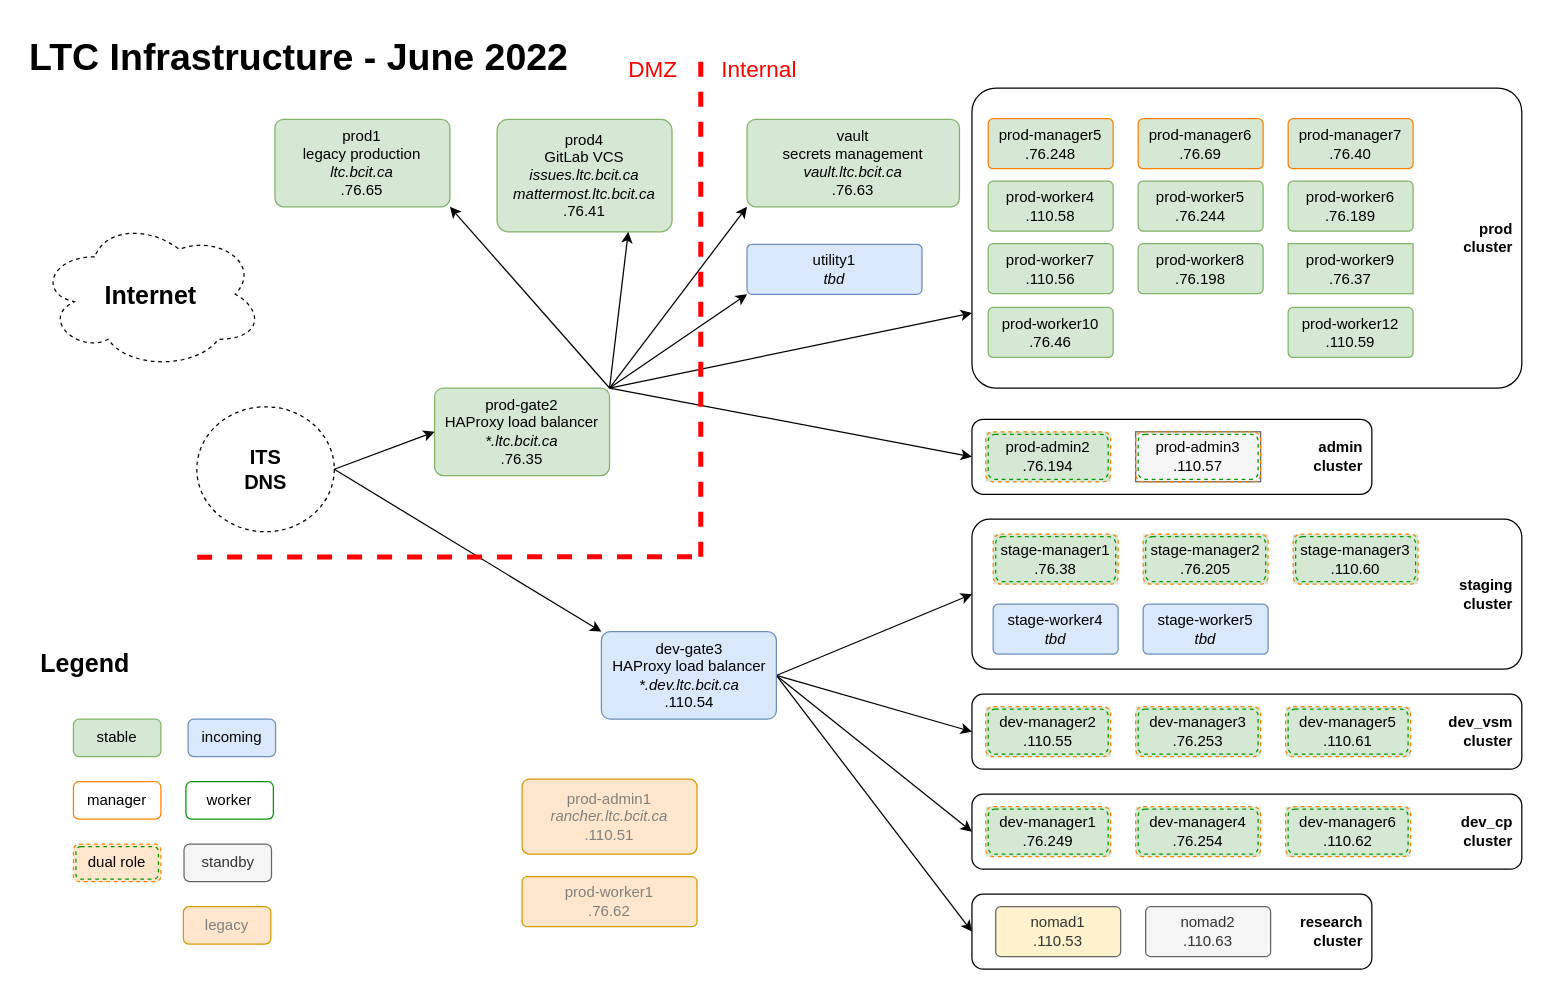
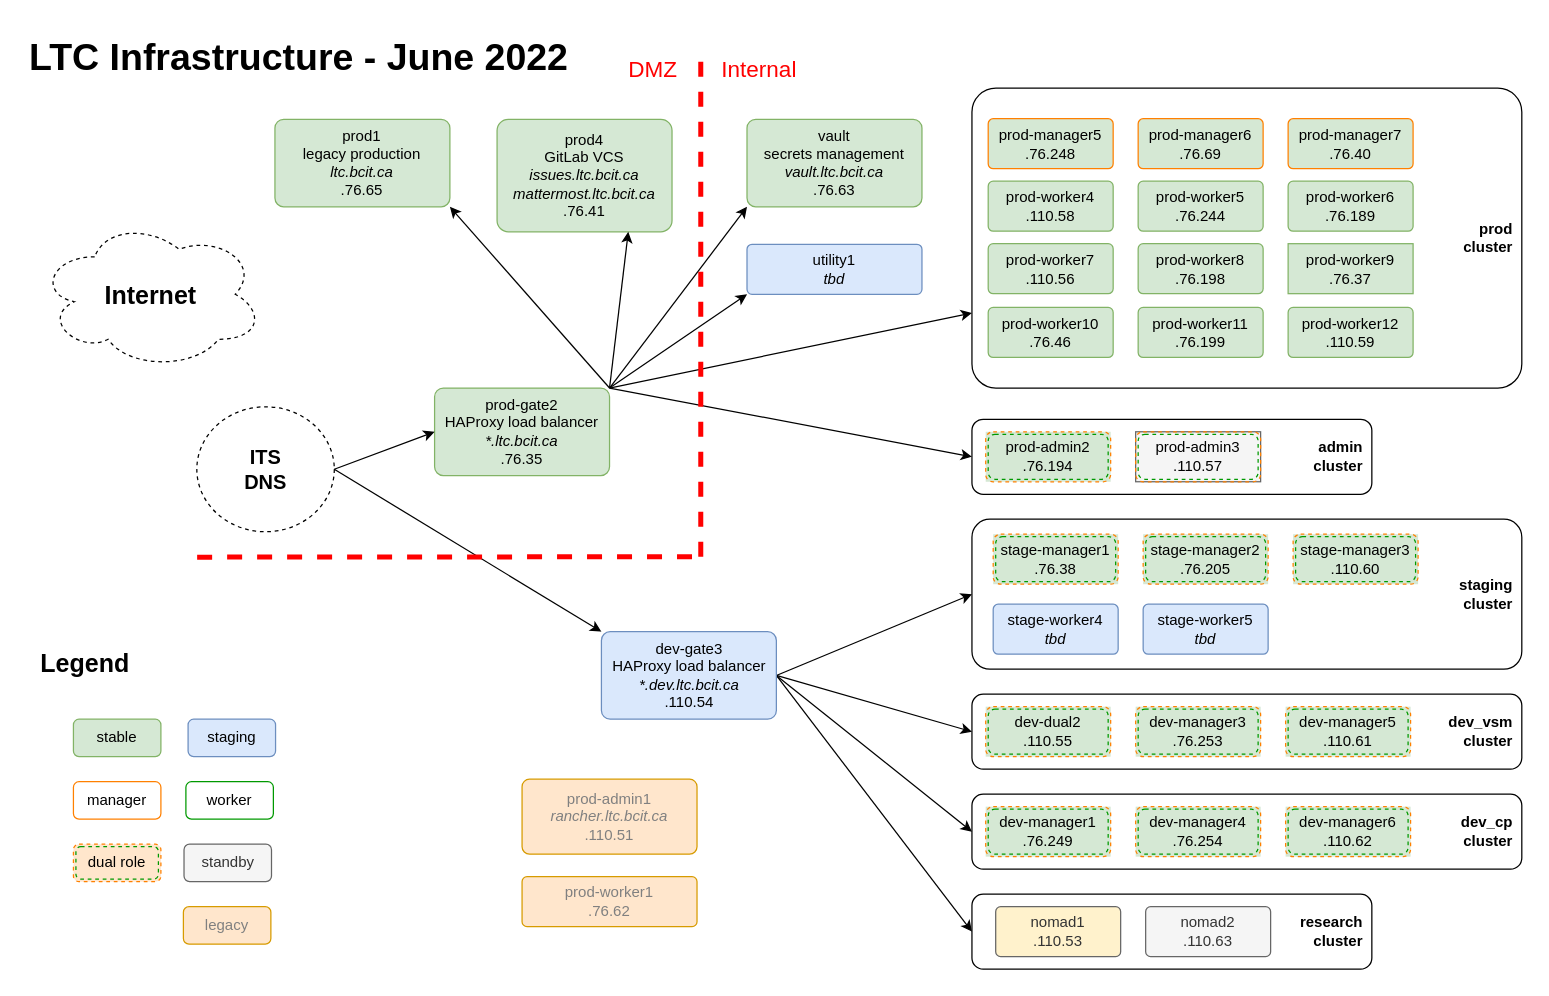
node "vault secrets management vault.ltc.bcit.ca .76.63": size 213x88 -> 175x88
node "prod-worker11 .76.199": added
node "dev-manager2 .110.55": label "dev-manager2 .110.55" -> "dev-dual2 .110.55"
node "incoming": label "incoming" -> "staging"
